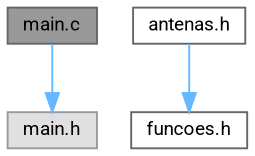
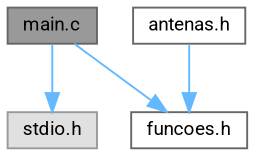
edge "main.c" -> "funcoes.h": added
node "main.h": label "main.h" -> "stdio.h"
